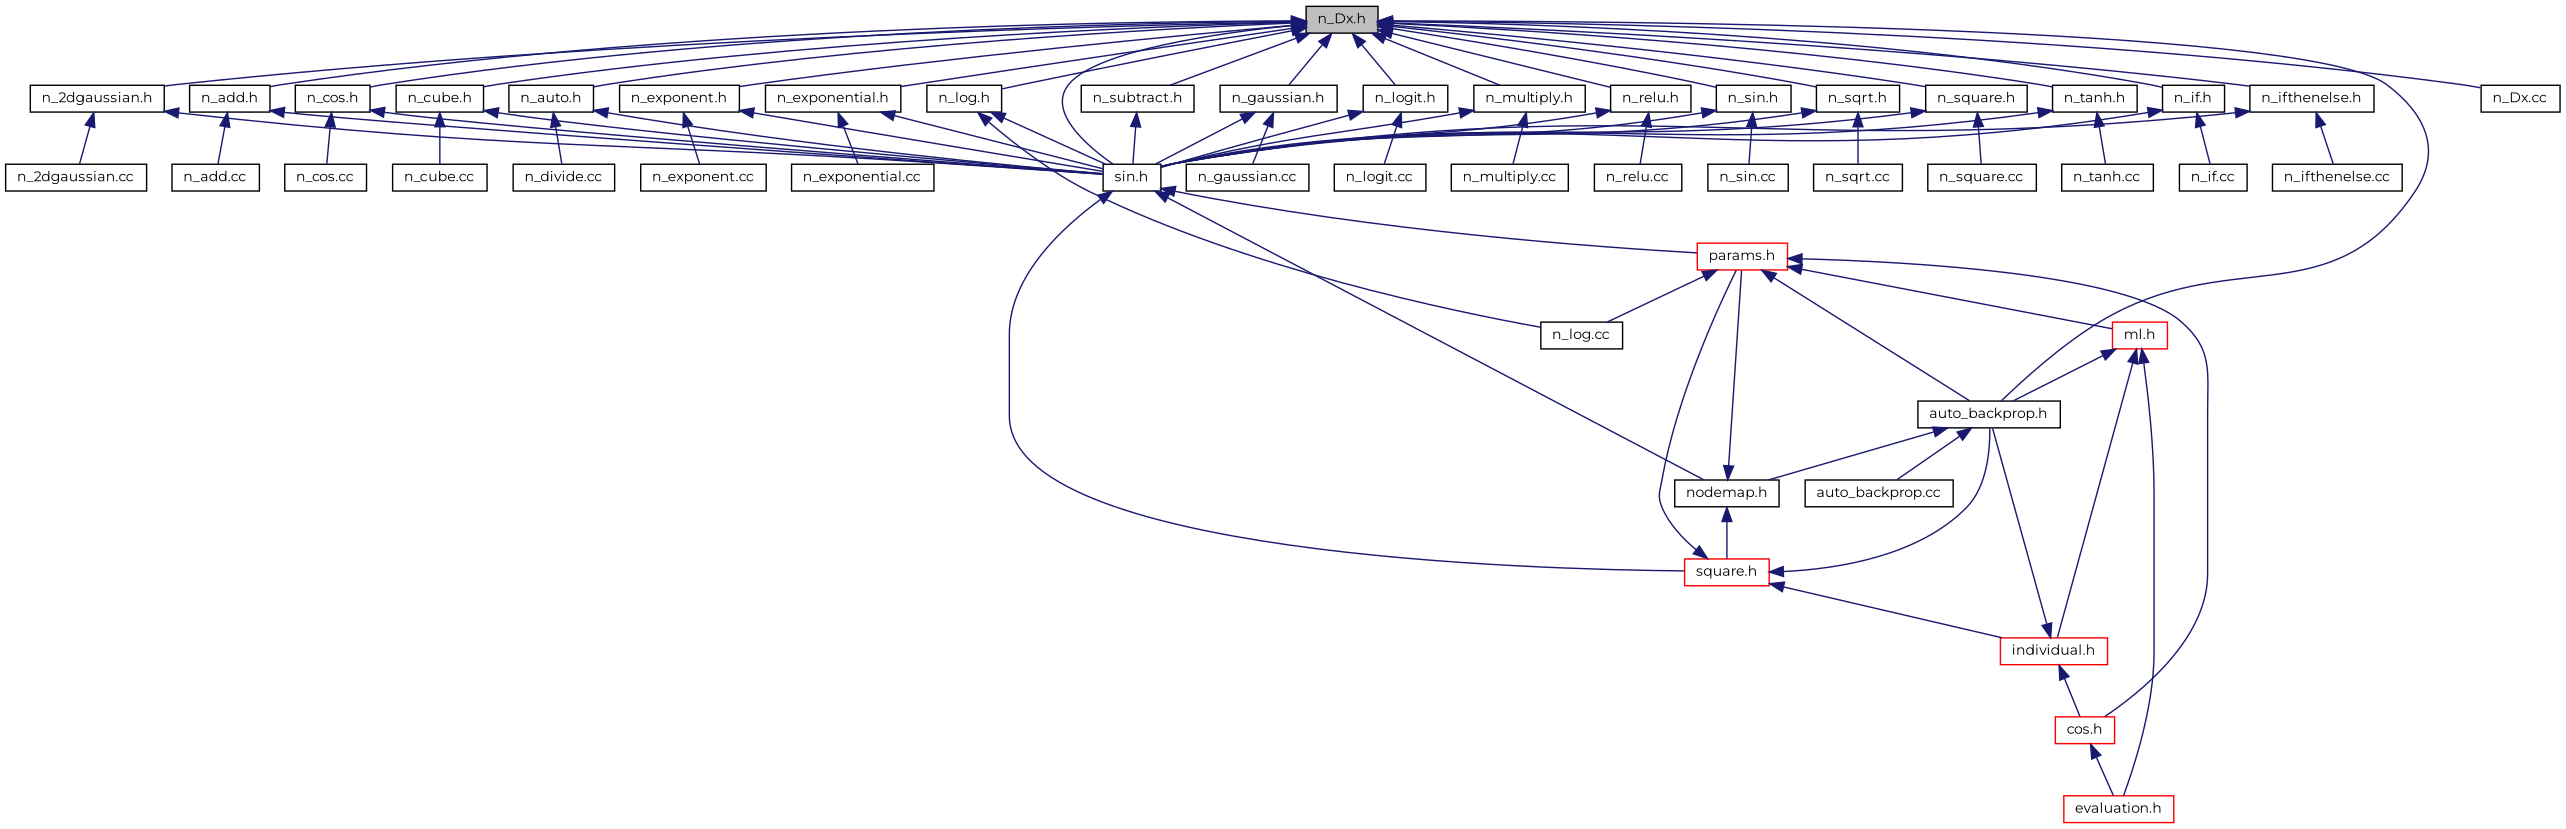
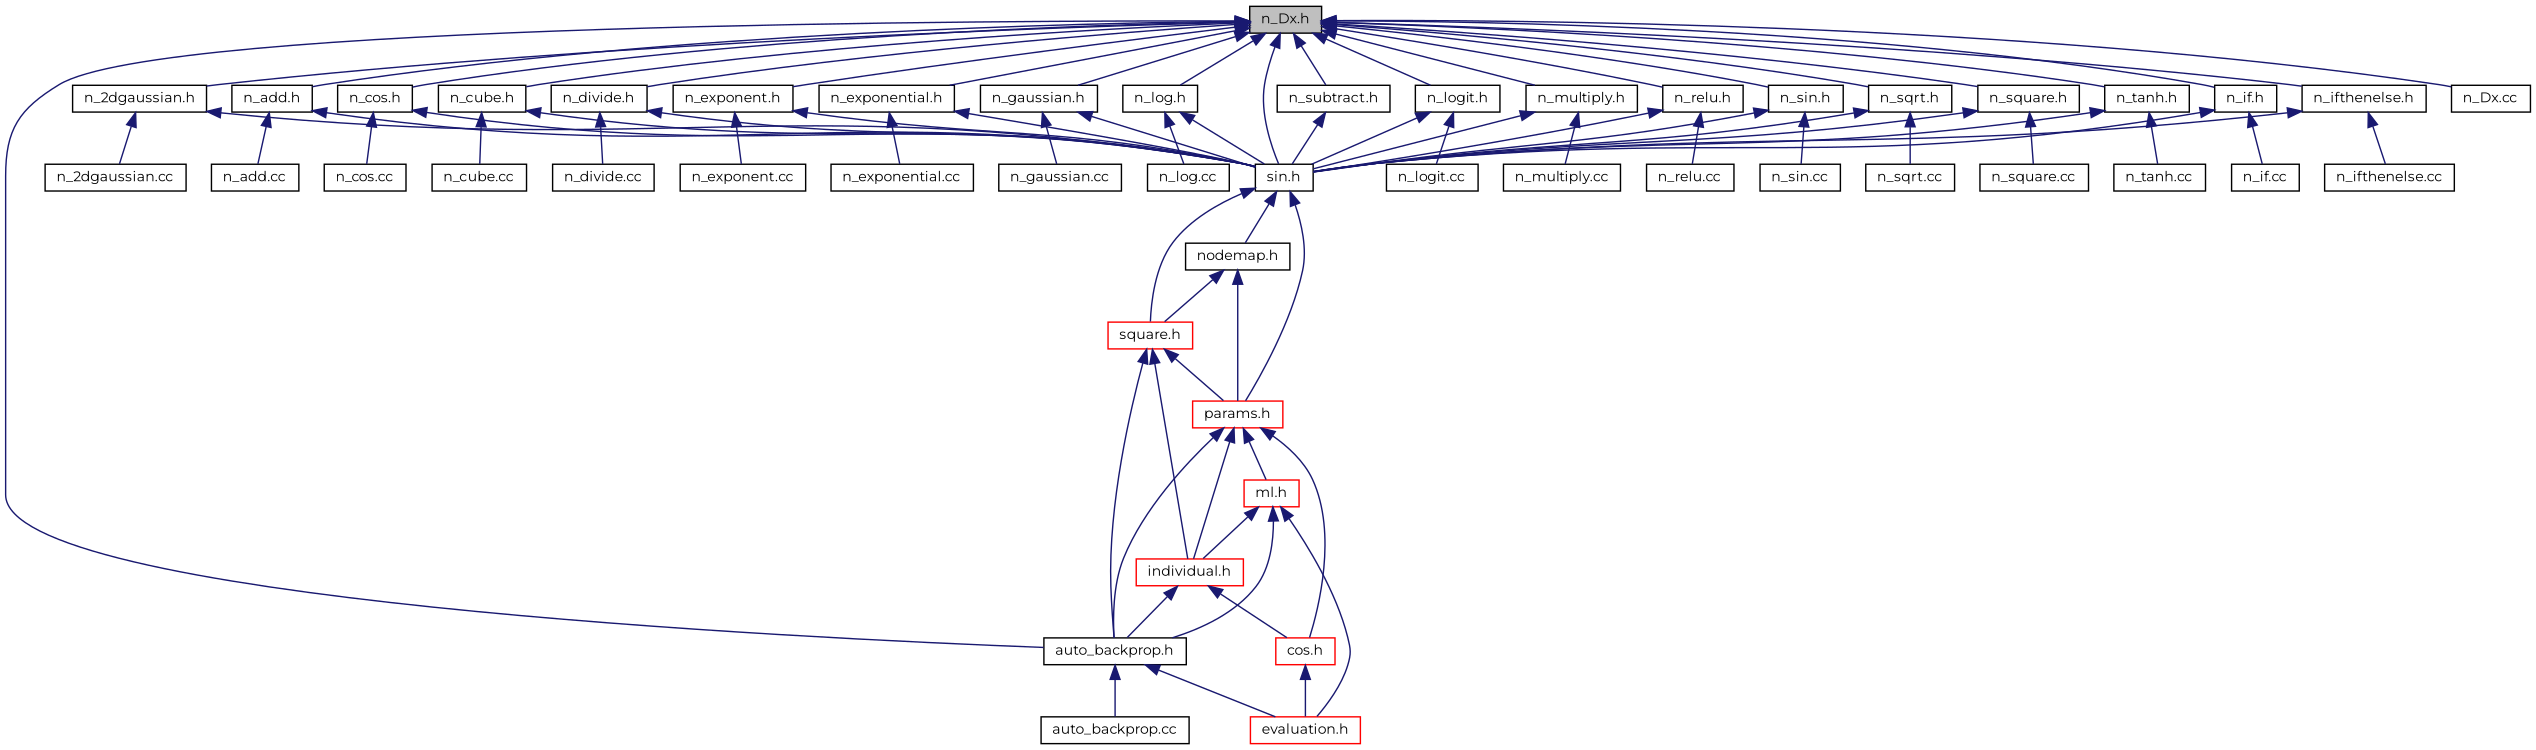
node "n_auto.h": label "n_auto.h" -> "n_divide.h"
edge "n_log.cc" -> "params.h": now "individual.h" -> "params.h"
edge "nodemap.h" -> "auto_backprop.h": now "evaluation.h" -> "auto_backprop.h"
